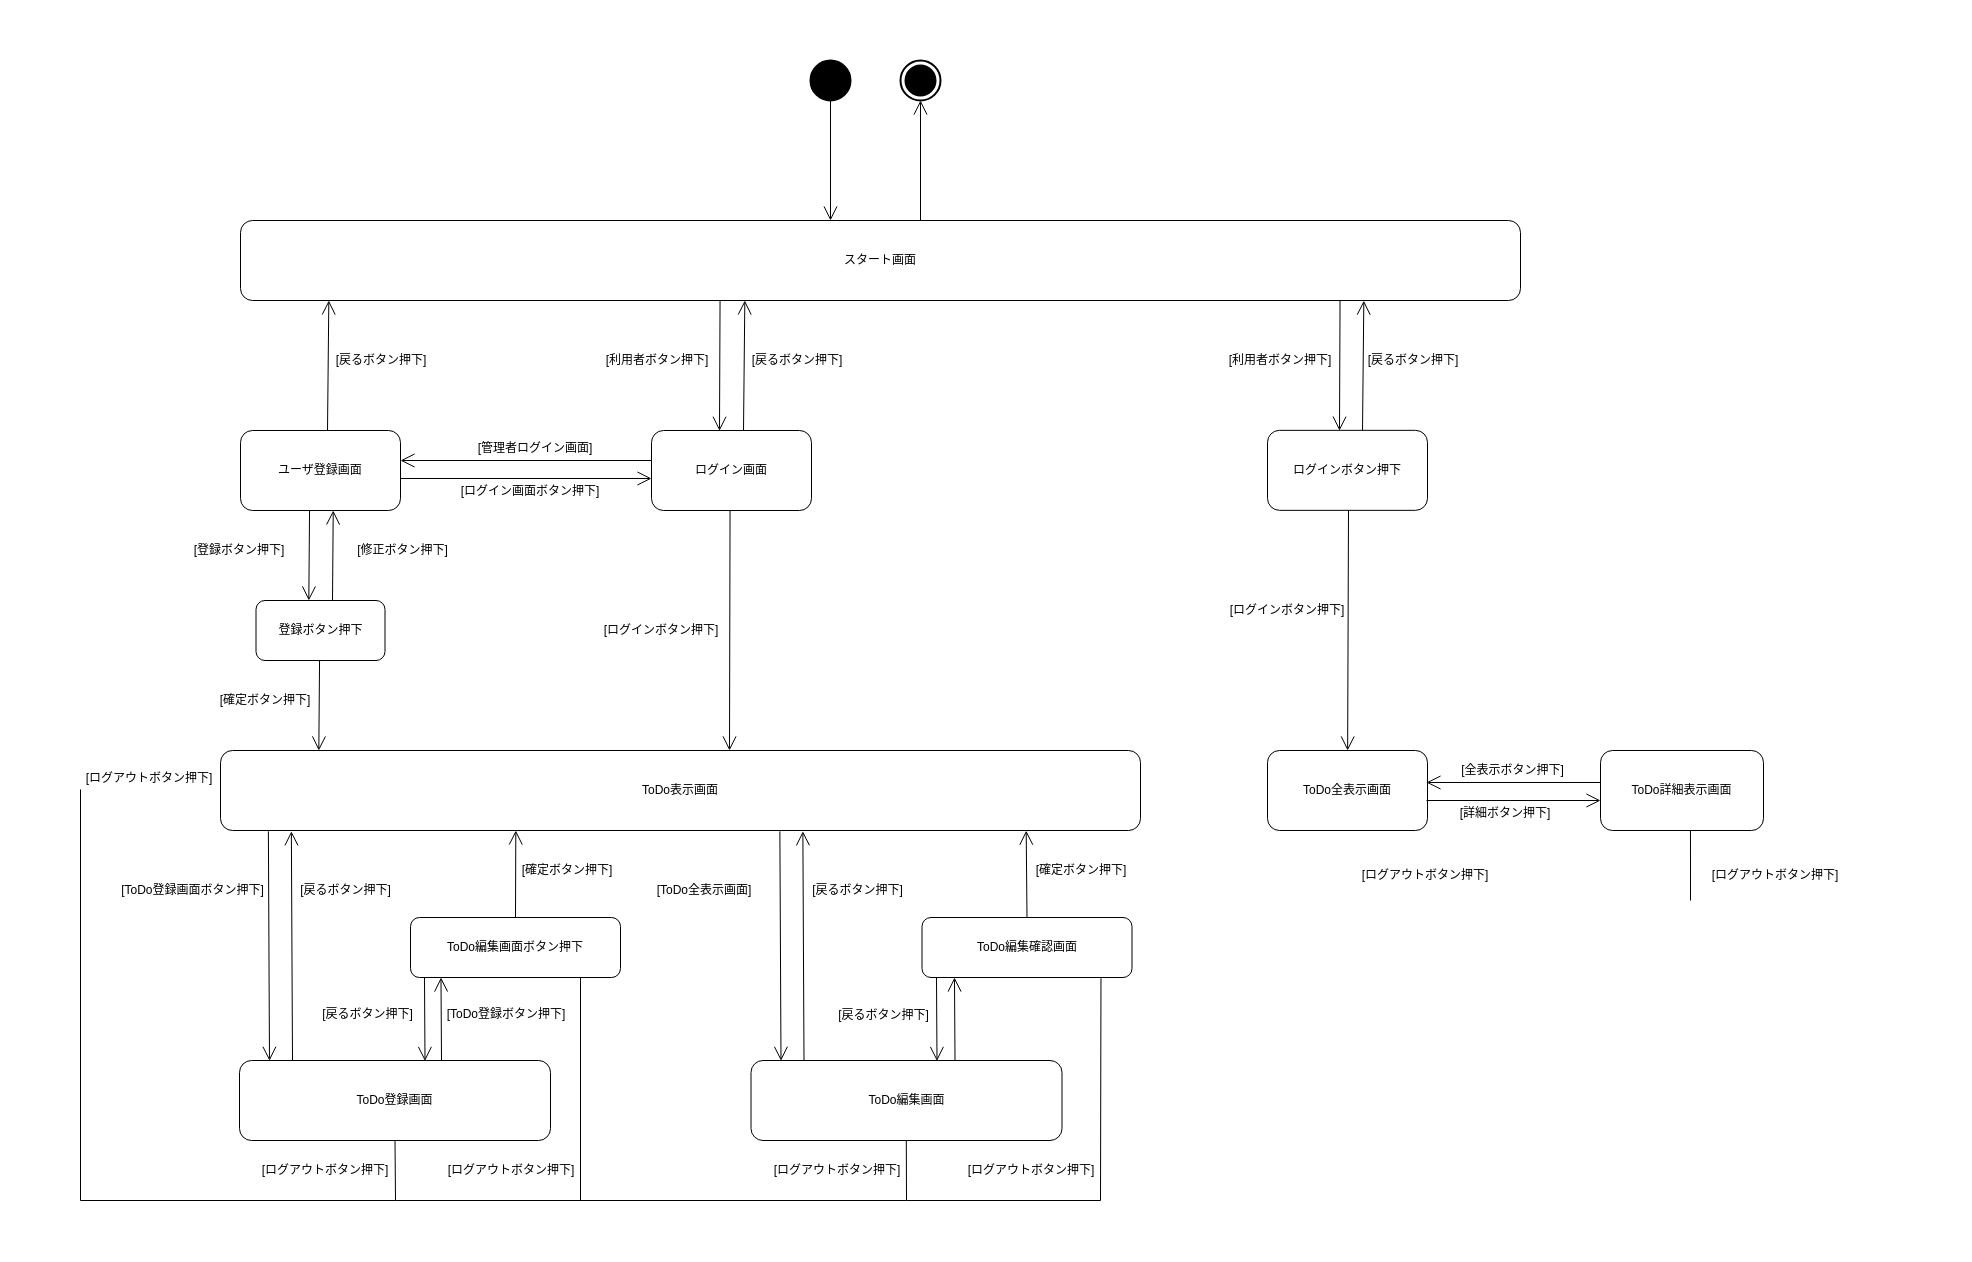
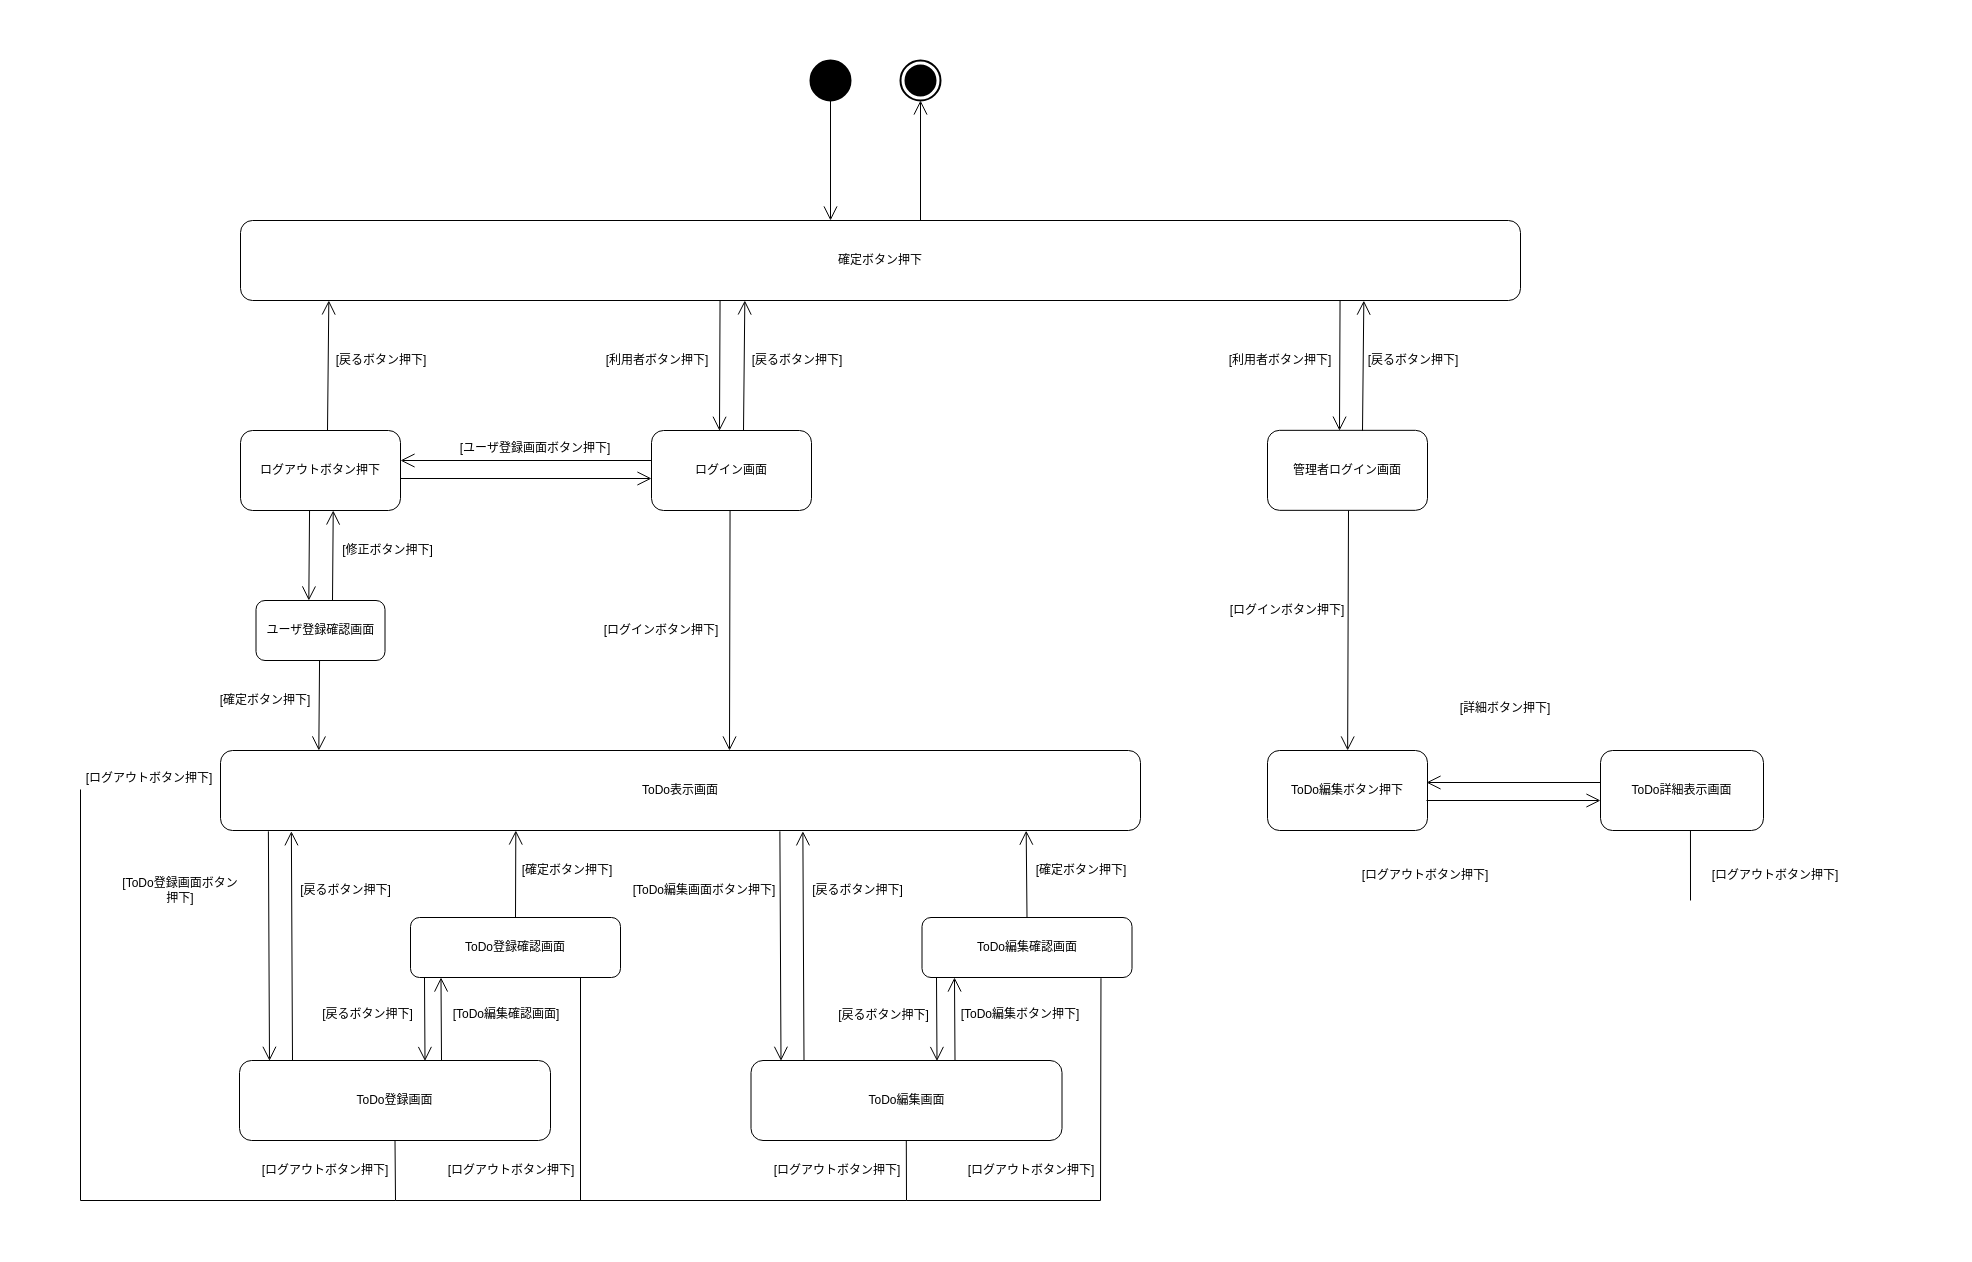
node "スタート画面": label "スタート画面" -> "確定ボタン押下"
node "[管理者ログイン画面]": label "[管理者ログイン画面]" -> "[ユーザ登録画面ボタン押下]"
node "ユーザ登録画面": label "ユーザ登録画面" -> "ログアウトボタン押下"
node "ログインボタン押下": label "ログインボタン押下" -> "管理者ログイン画面"
node "[ログイン画面ボタン押下]": removed
node "[登録ボタン押下]": removed
node "[修正ボタン押下]": moved (403, 551) -> (388, 551)
node "登録ボタン押下": label "登録ボタン押下" -> "ユーザ登録確認画面"
node "[全表示ボタン押下]": removed
node "ToDo全表示画面": label "ToDo全表示画面" -> "ToDo編集ボタン押下"
node "[詳細ボタン押下]": moved (1506, 814) -> (1506, 709)
node "[ToDo登録画面ボタン押下]": size 145x40 -> 120x40
node "[ToDo全表示画面]": label "[ToDo全表示画面]" -> "[ToDo編集画面ボタン押下]"
node "ToDo編集画面ボタン押下": label "ToDo編集画面ボタン押下" -> "ToDo登録確認画面"
node "[ToDo登録ボタン押下]": label "[ToDo登録ボタン押下]" -> "[ToDo編集確認画面]"
node "[ToDo編集ボタン押下]": added
